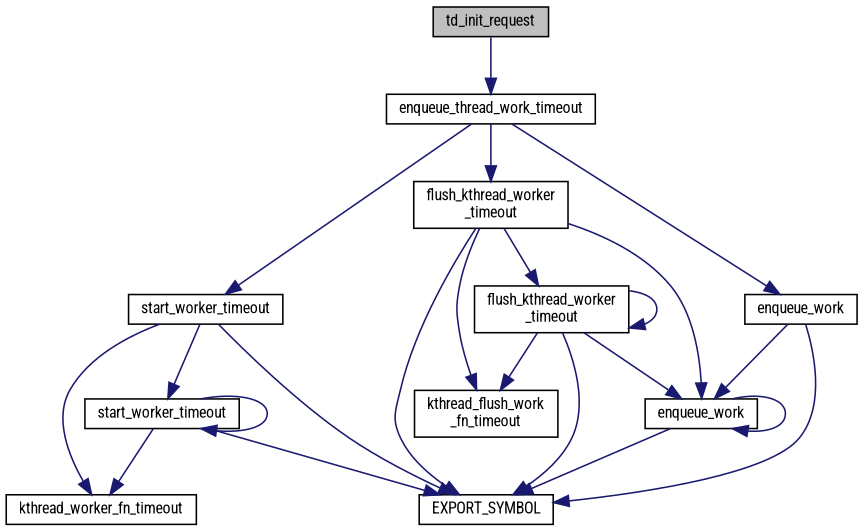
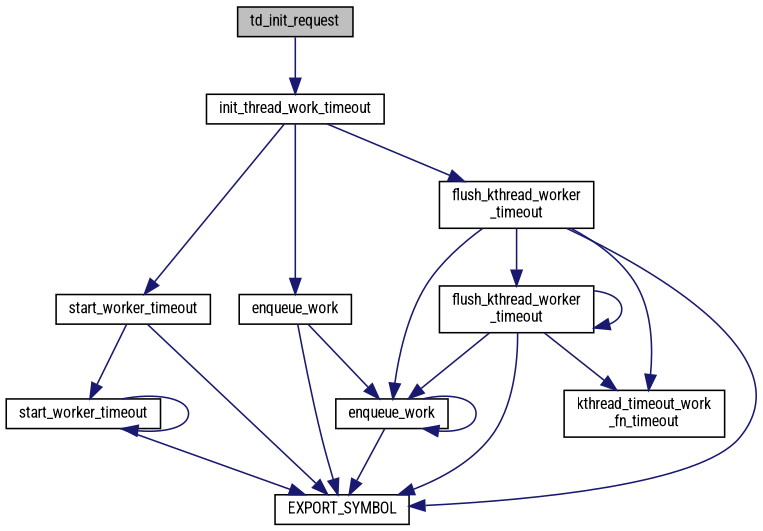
node "enqueue_thread_work_timeout": label "enqueue_thread_work_timeout" -> "init_thread_work_timeout"
node "kthread_flush_work _fn_timeout": label "kthread_flush_work _fn_timeout" -> "kthread_timeout_work _fn_timeout"
node "kthread_worker_fn_timeout": removed
